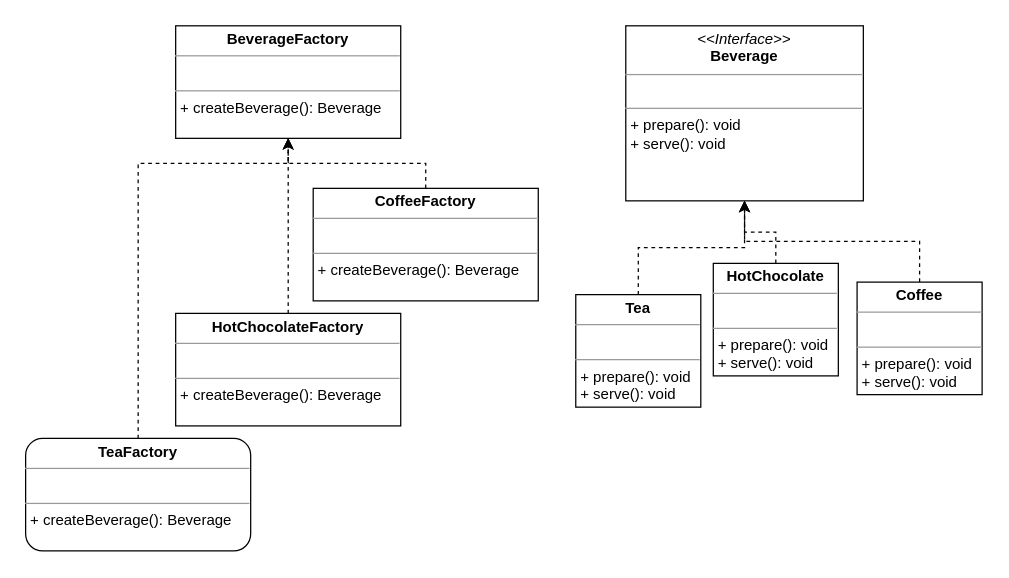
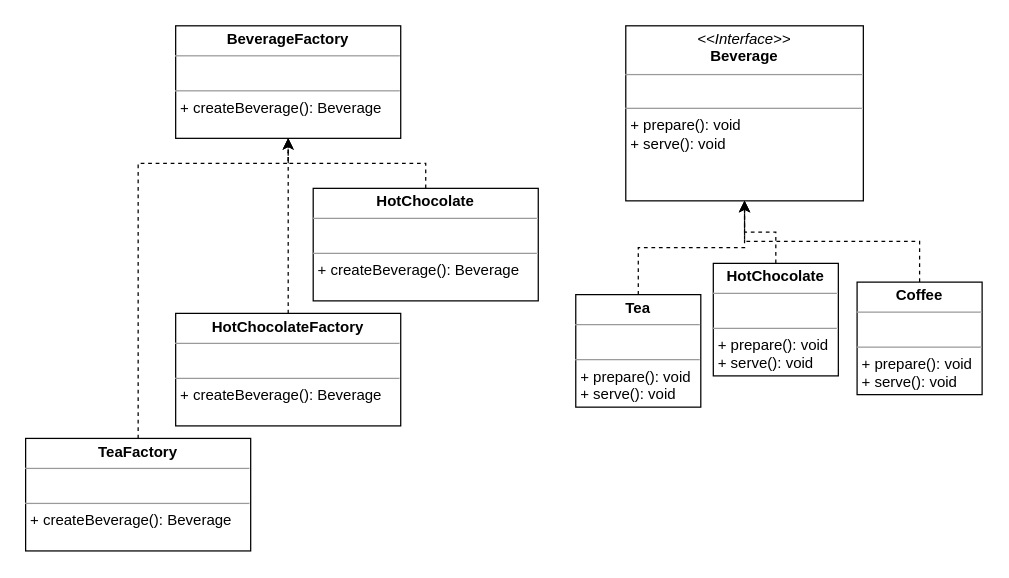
node "CoffeeFactory + createBeverage(): Beverage": label "CoffeeFactory + createBeverage(): Beverage" -> "HotChocolate + createBeverage(): Beverage"
node "TeaFactory + createBeverage(): Beverage": shape rounded rectangle -> rectangle
